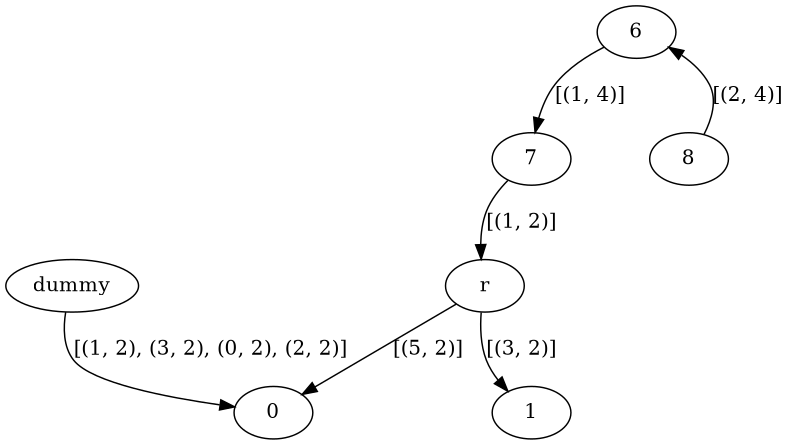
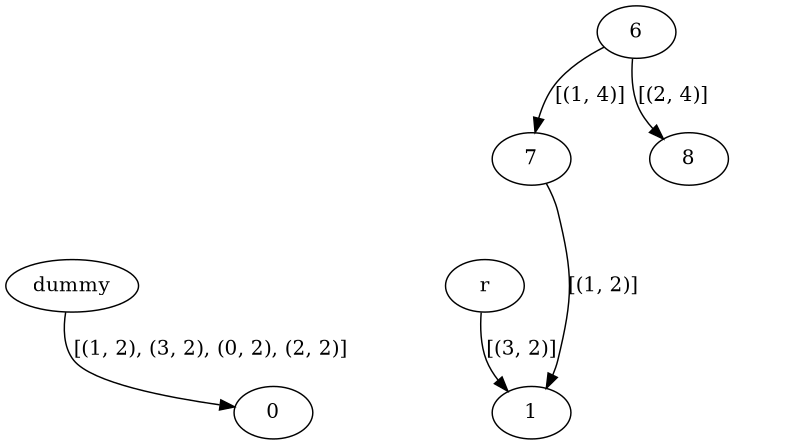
edge "8" -> "6": reversed
edge "7" -> "r": now "7" -> "1"
edge "r" -> "0": removed, label "[(5, 2)]"
